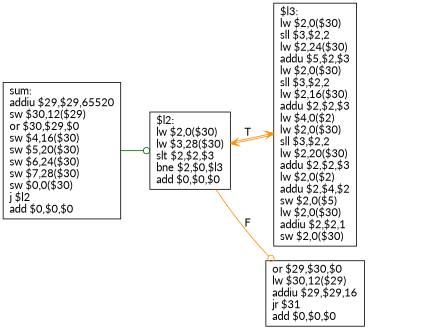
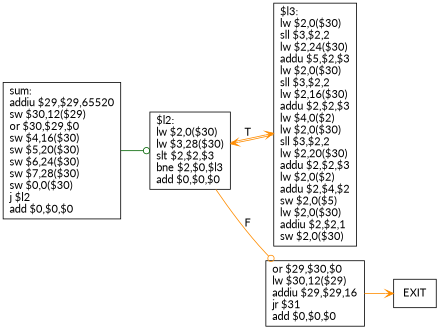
node "EXIT": added
